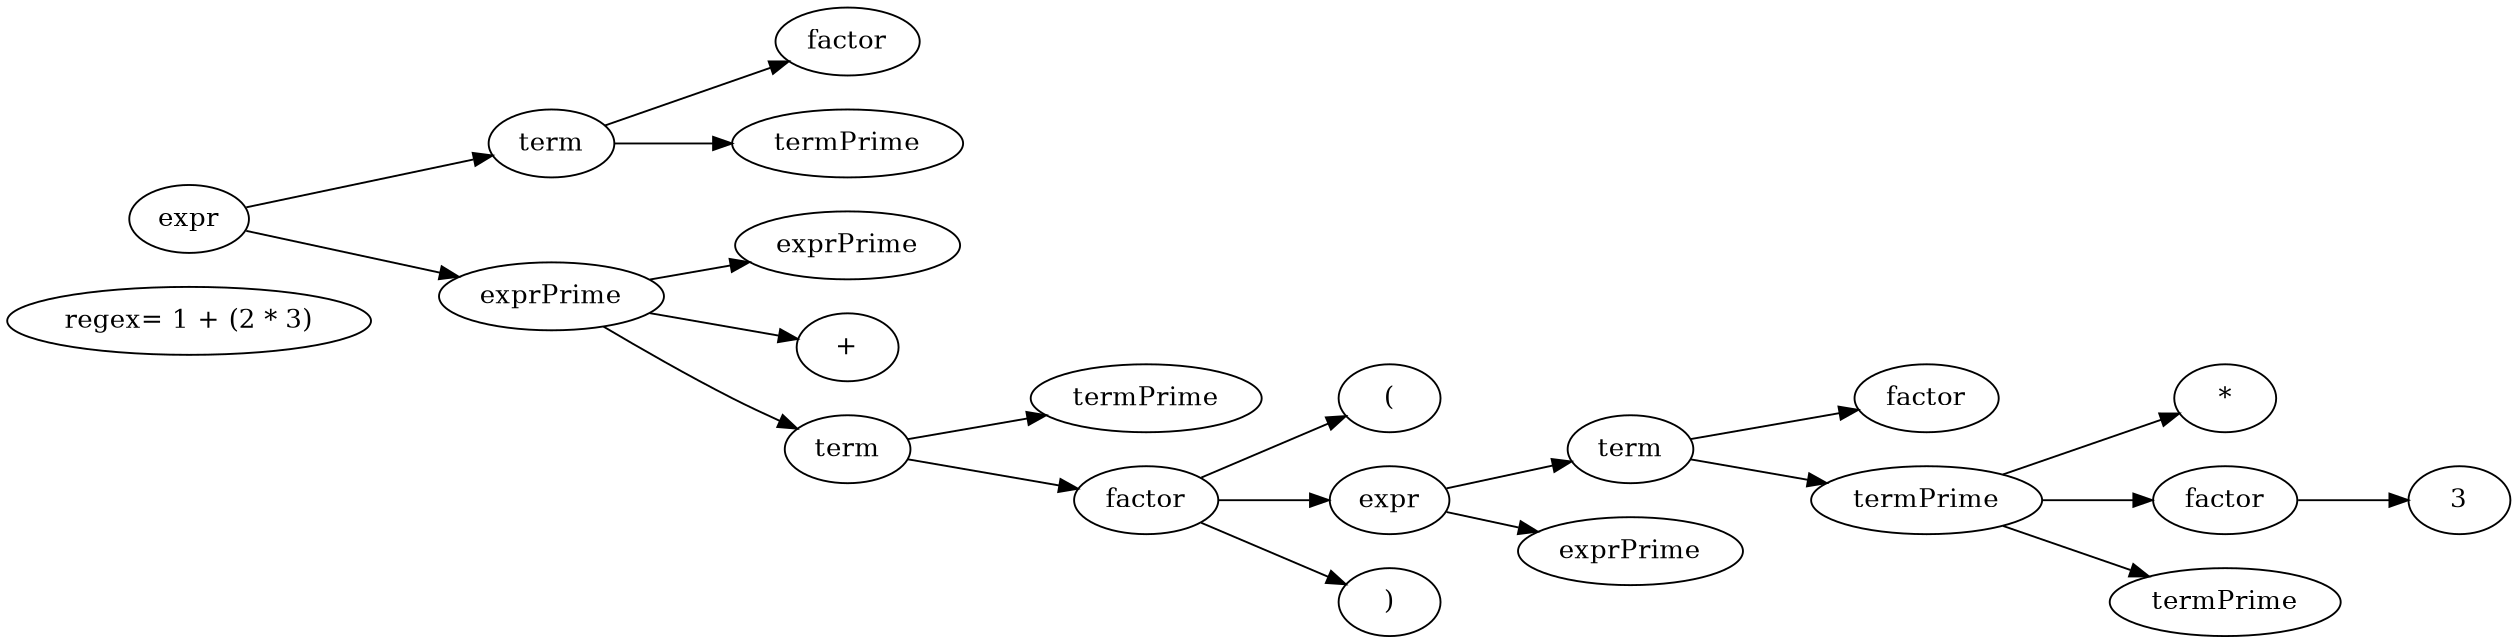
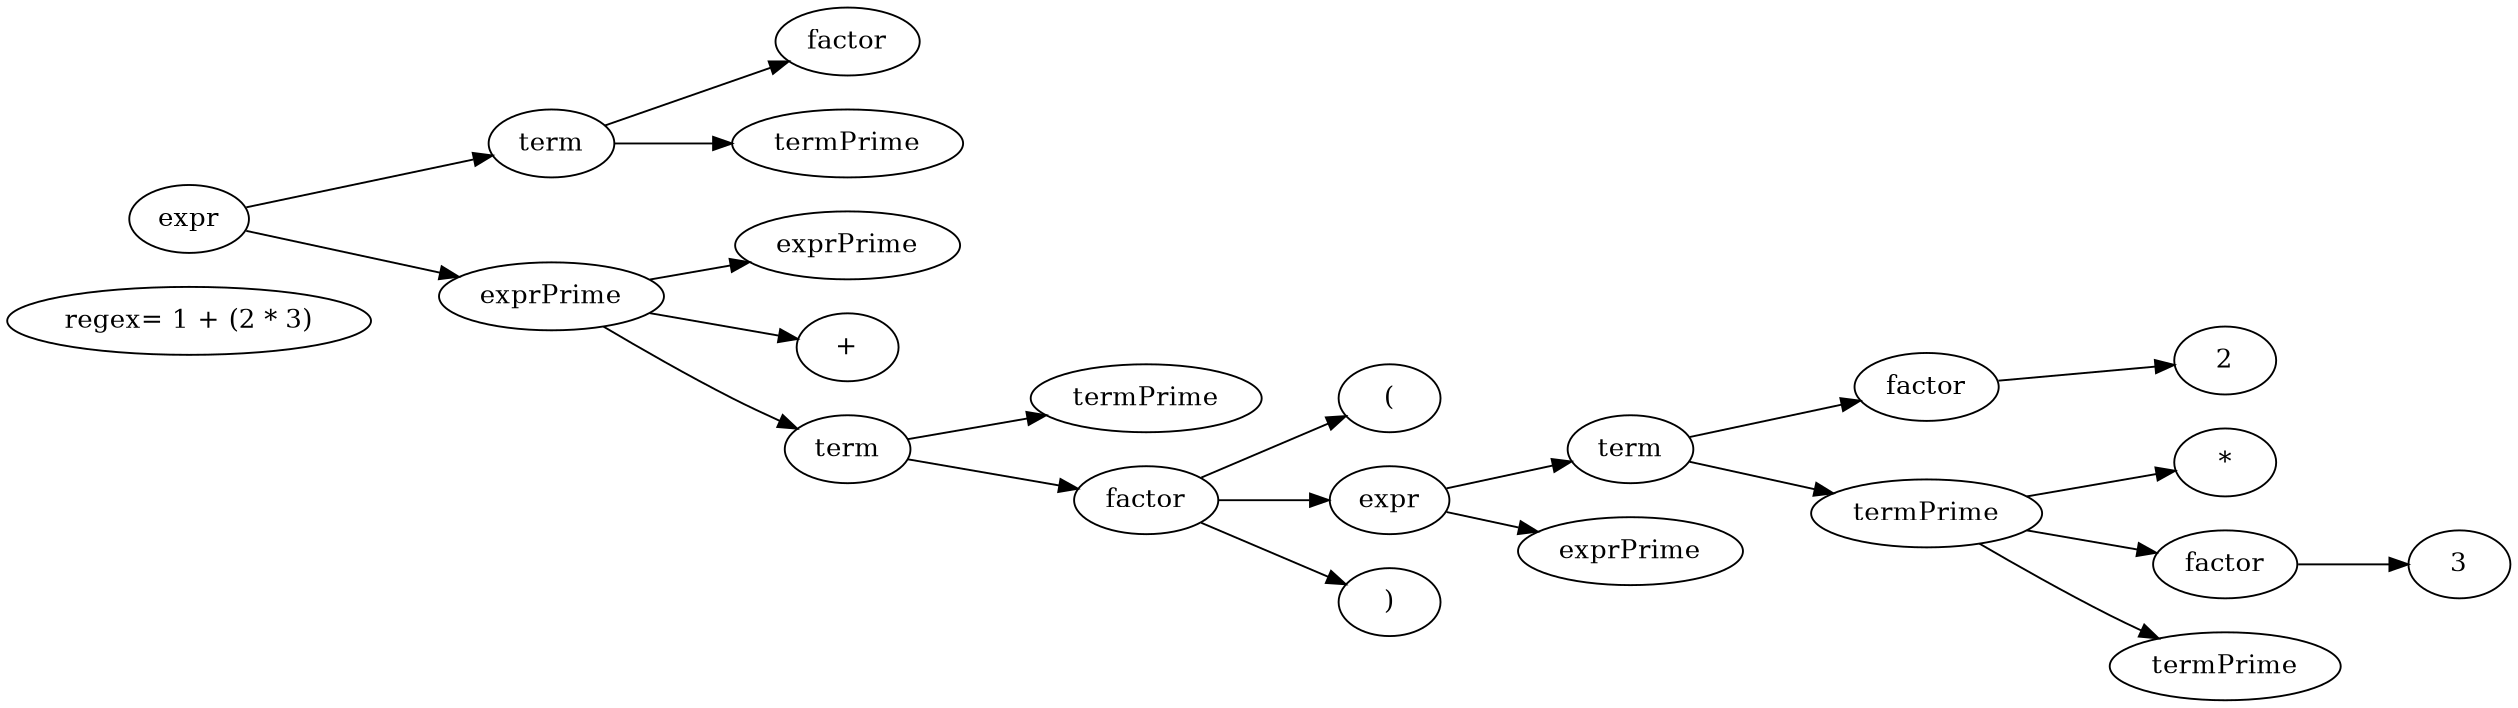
node "2": added
